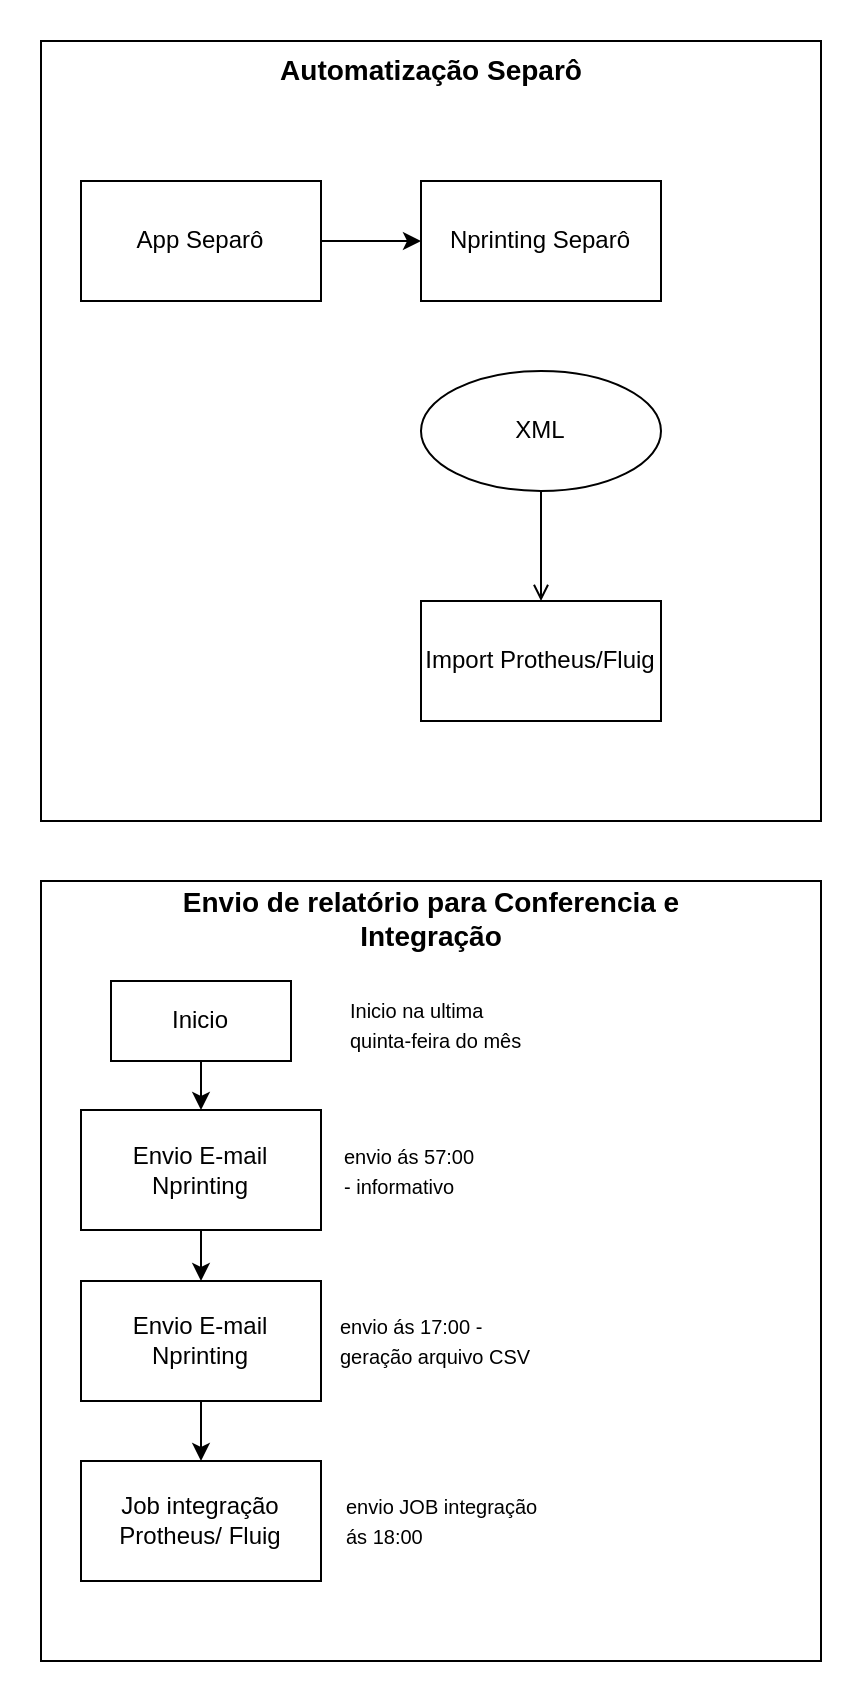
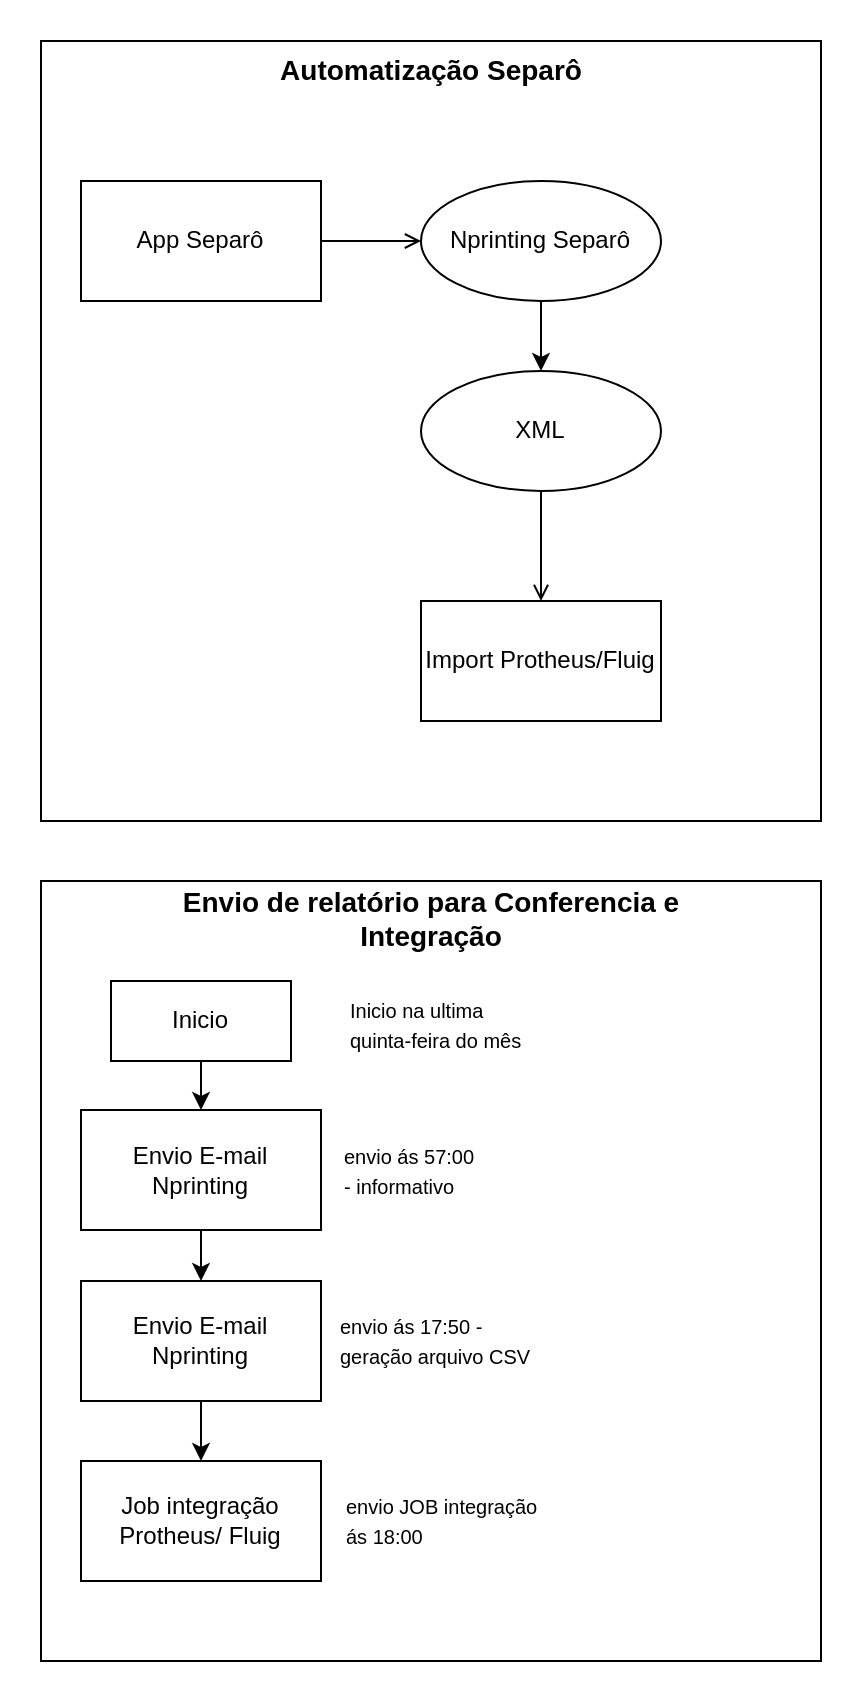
edge "App Separô" -> "Nprinting Separô": arrowhead classic -> open
node "Nprinting Separô": shape rectangle -> ellipse
edge "Nprinting Separô" -> "XML": added
node "envio ás 17:00 - geração arquivo CSV": label "envio ás 17:00 - geração arquivo CSV" -> "envio ás 17:50 - geração arquivo CSV"
